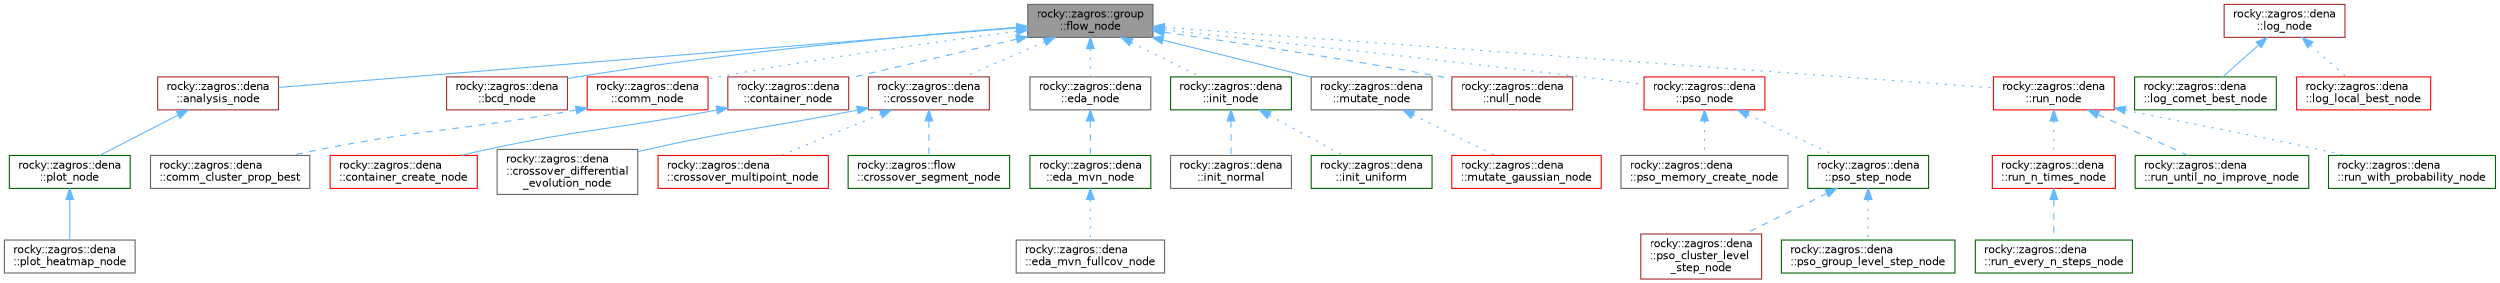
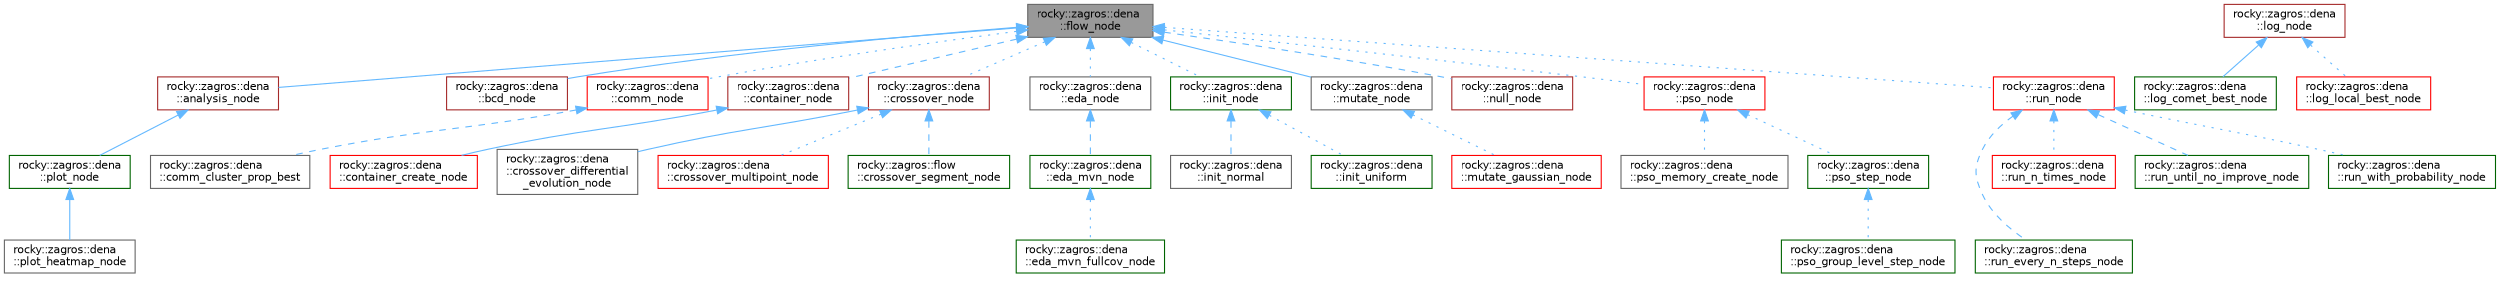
node "rocky::zagros::group ::flow_node": label "rocky::zagros::group ::flow_node" -> "rocky::zagros::dena ::flow_node"
edge "rocky::zagros::dena ::run_every_n_steps_node" -> "rocky::zagros::dena ::run_n_times_node": now "rocky::zagros::dena ::run_every_n_steps_node" -> "rocky::zagros::dena ::run_node"
node "rocky::zagros::dena ::eda_mvn_fullcov_node": color gray40 -> darkgreen
node "rocky::zagros::dena ::pso_cluster_level _step_node": removed
